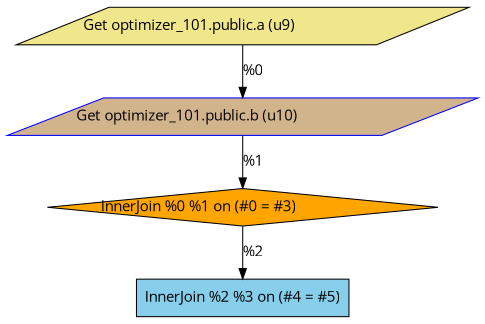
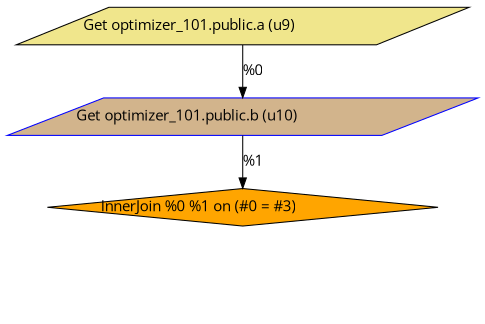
node "InnerJoin %2 %3 on (#4 = #5)": removed
